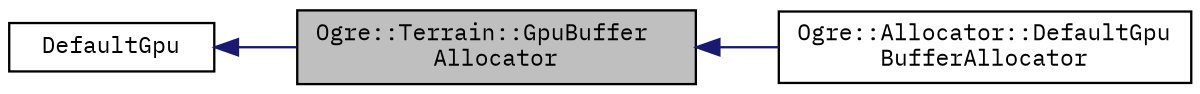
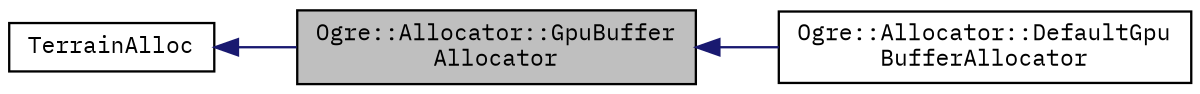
node "DefaultGpu": label "DefaultGpu" -> "TerrainAlloc"
node "Ogre::Terrain::GpuBuffer Allocator": label "Ogre::Terrain::GpuBuffer Allocator" -> "Ogre::Allocator::GpuBuffer Allocator"
